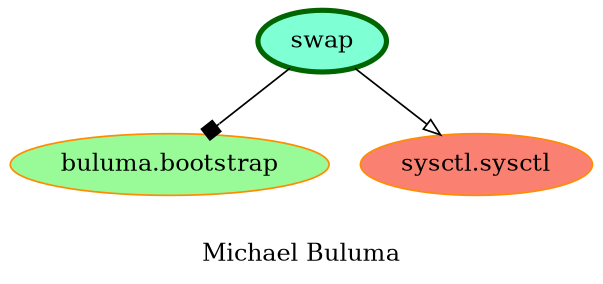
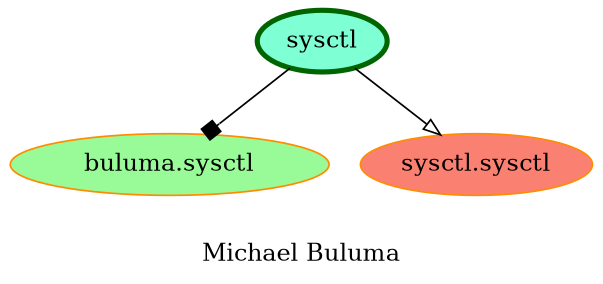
node "swap": label "swap" -> "sysctl"
node "buluma.bootstrap": label "buluma.bootstrap" -> "buluma.sysctl"
